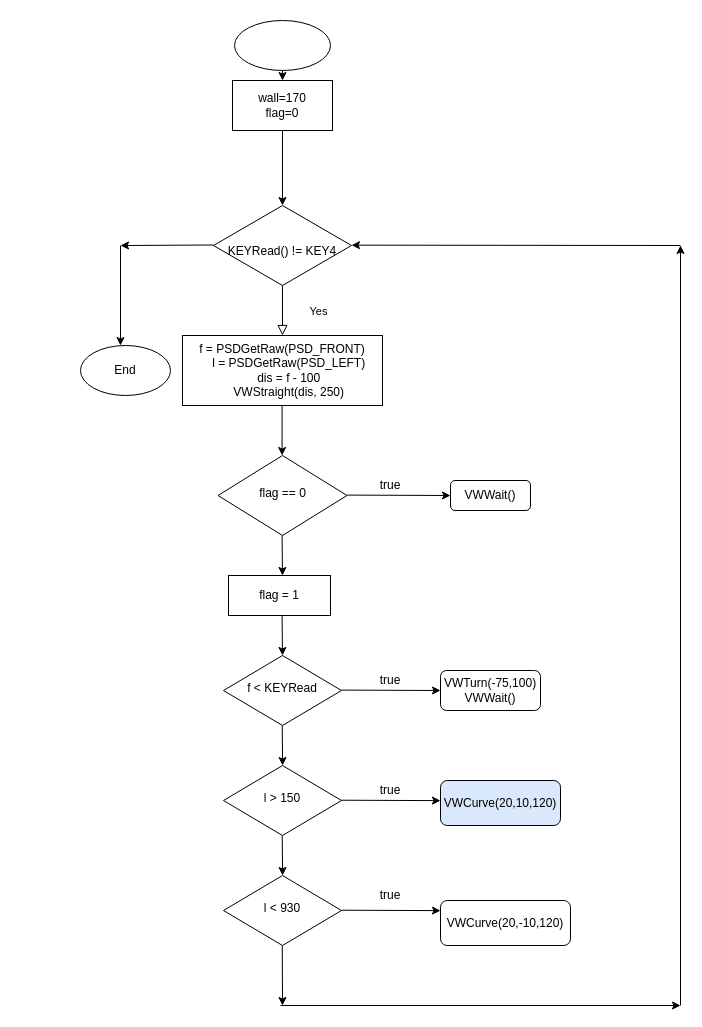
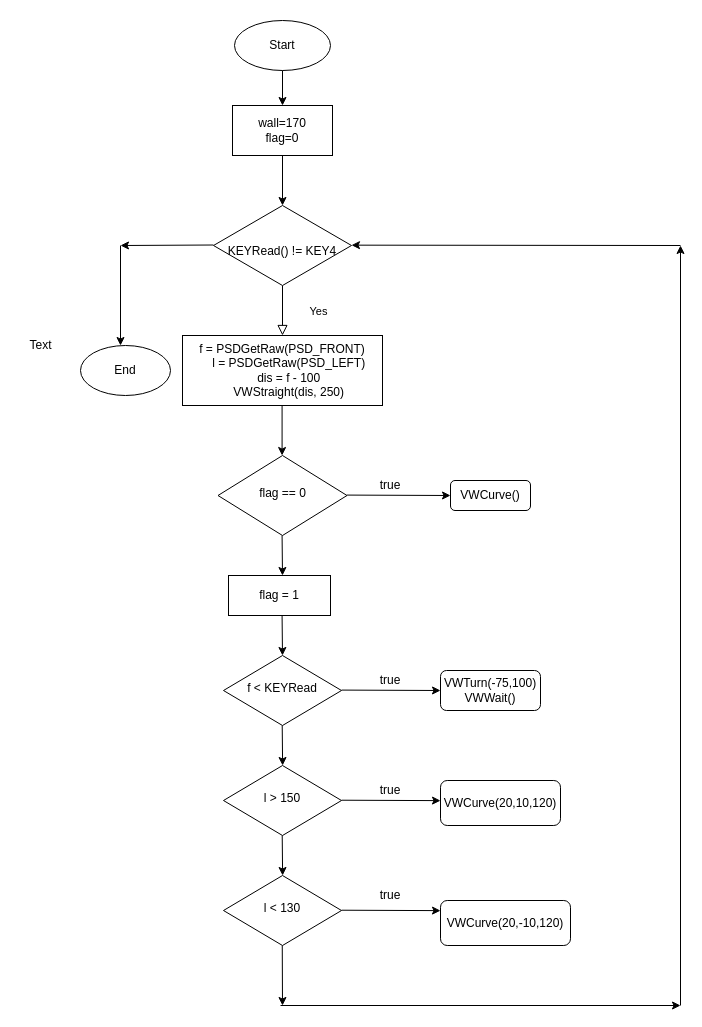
node "Start": added
node "wall=170 flag=0": moved (283, 106) -> (283, 131)
node "Text": added
node "VWWait()": label "VWWait()" -> "VWCurve()"
node "VWCurve(20,10,120)": fillcolor #dae8fc -> #ffffff
node "l < 930": label "l < 930" -> "l < 130"
